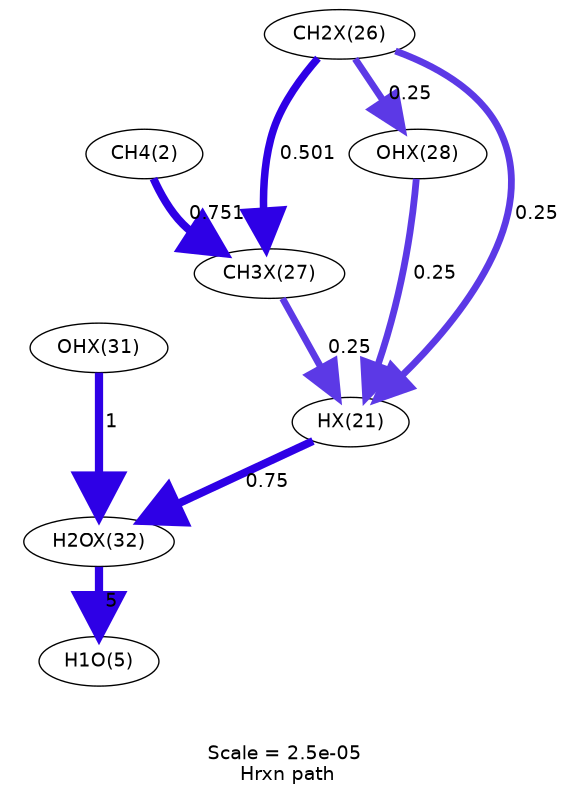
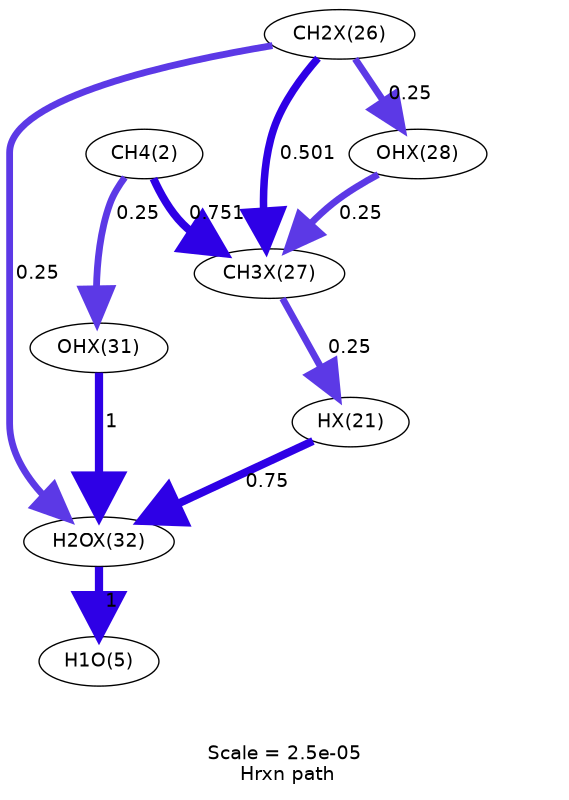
edge "CH2X(26)" -> "HX(21)": now "CH2X(26)" -> "H2OX(32)"
edge "CH4(2)" -> "OHX(31)": added, label "0.25"
edge "OHX(28)" -> "HX(21)": now "OHX(28)" -> "CH3X(27)"
edge "H2OX(32)" -> "H1O(5)": label " 5" -> " 1"
